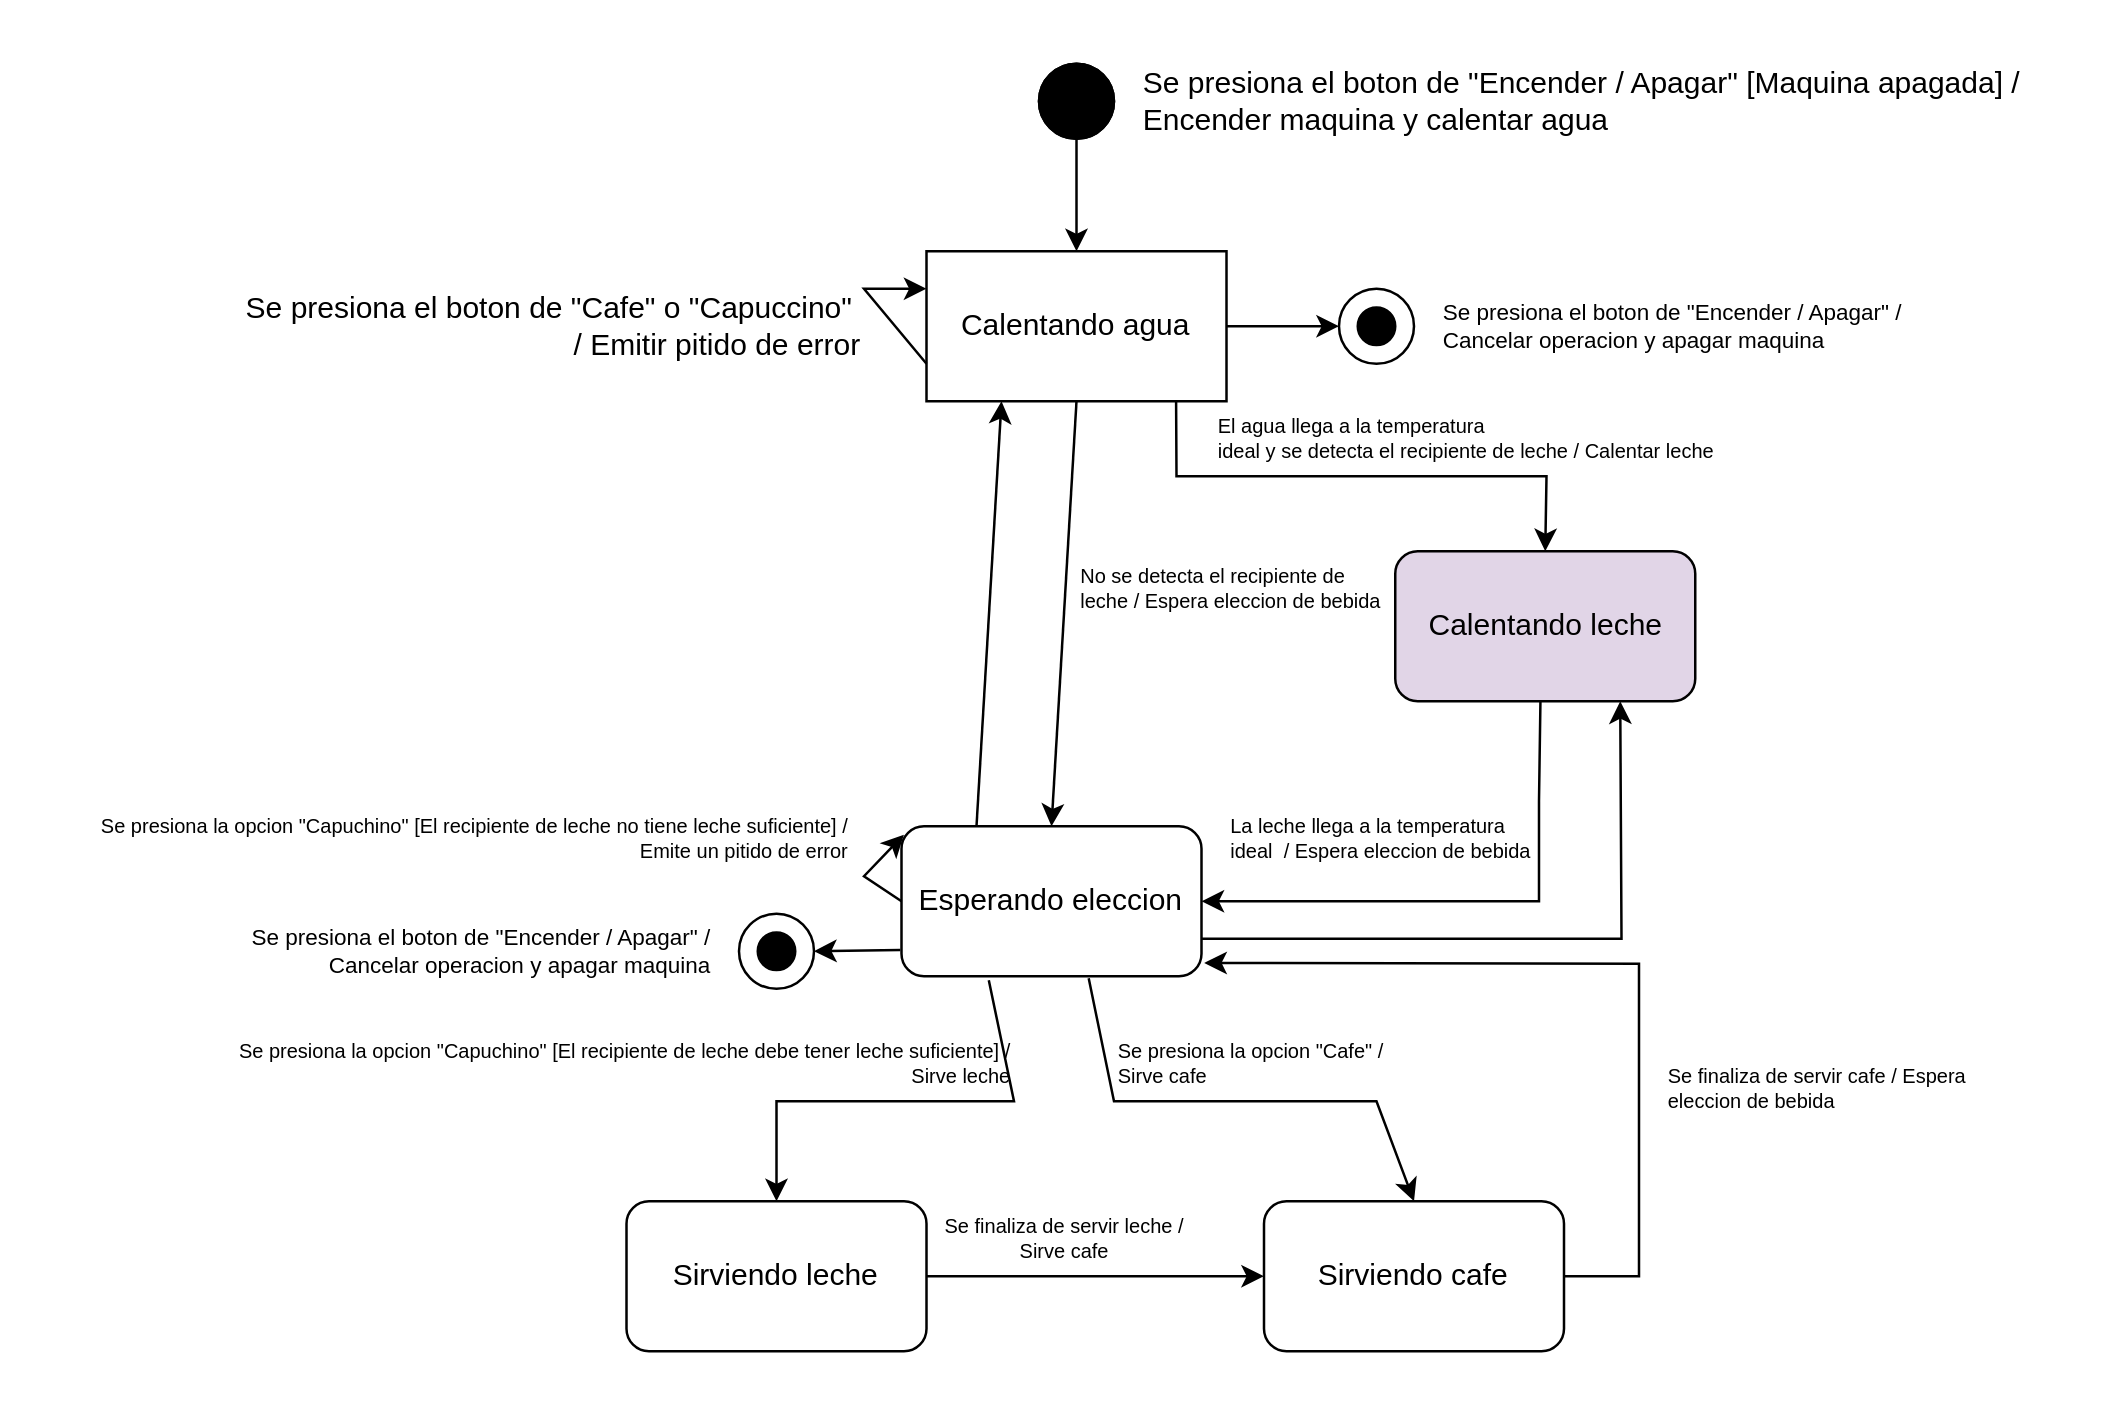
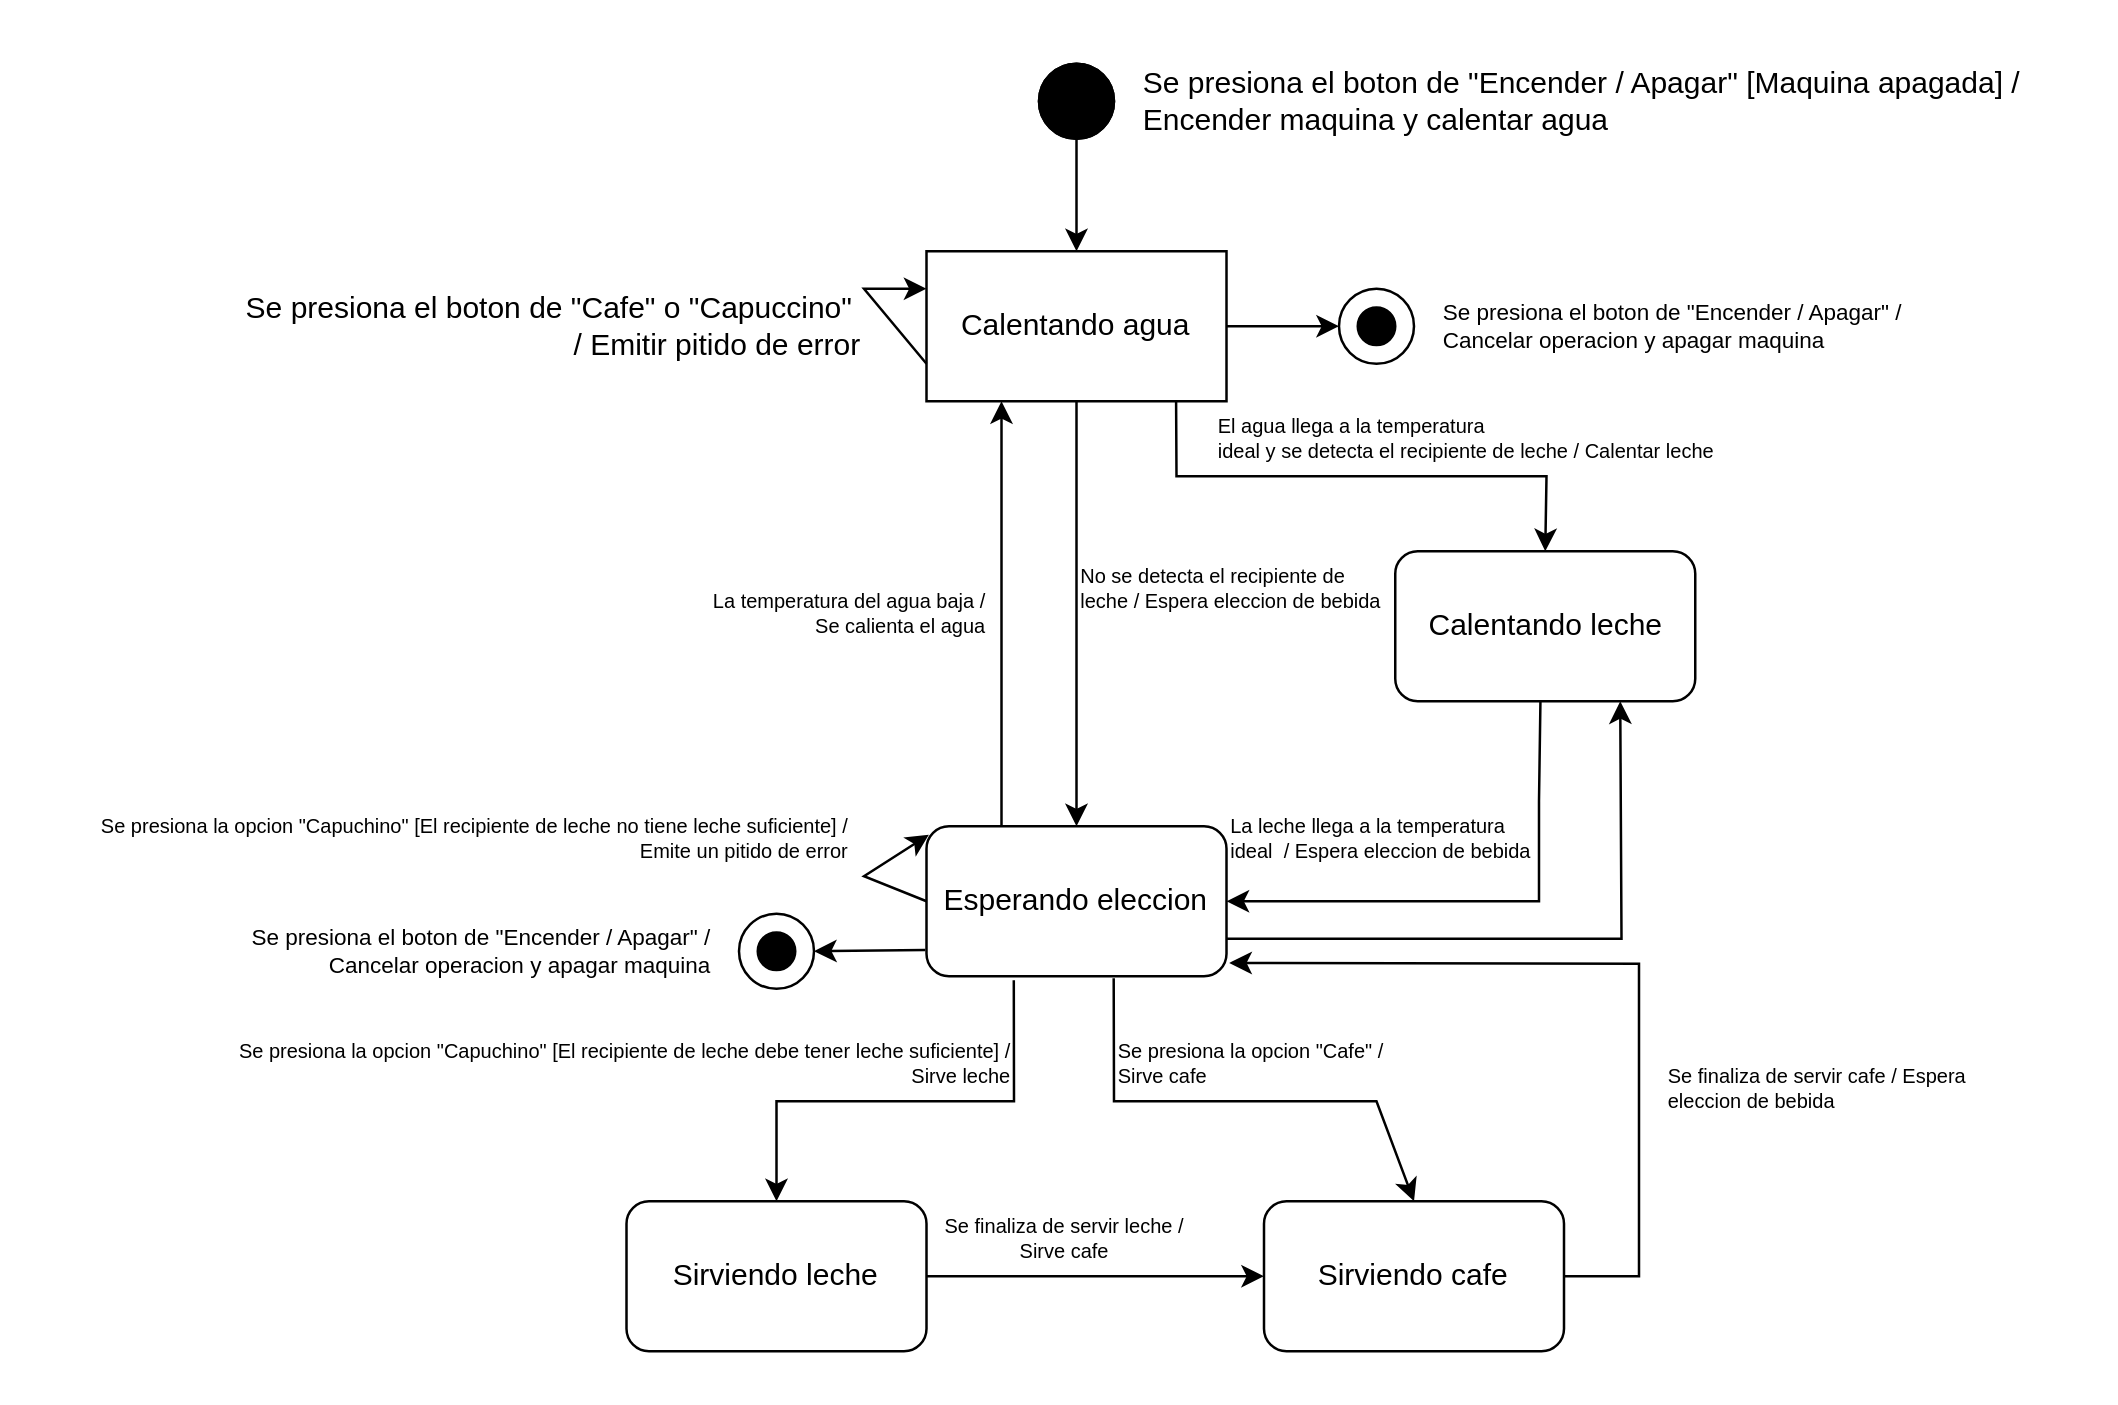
node "La temperatura del agua baja / Se calienta el agua": added
node "Calentando leche": fillcolor #e1d5e7 -> #ffffff
node "Esperando eleccion": moved (1051, 901) -> (1076, 901)
